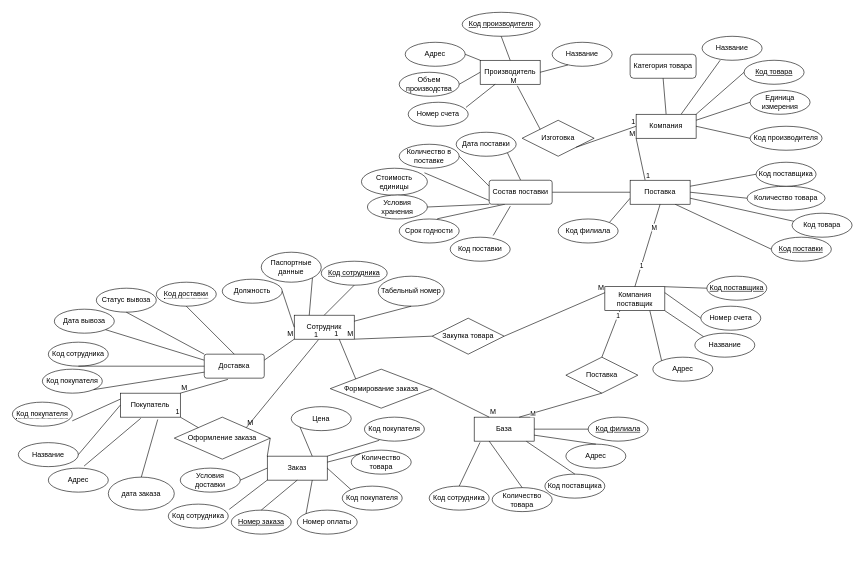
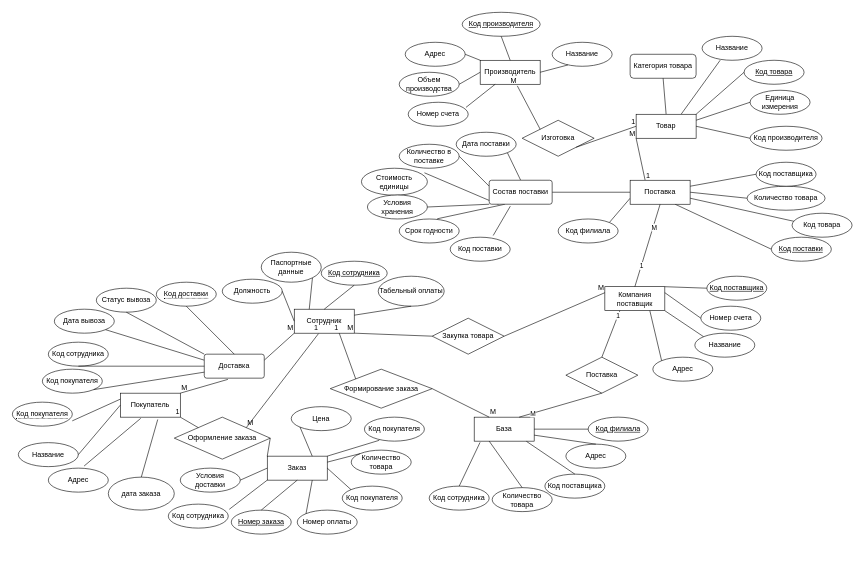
node "Компания": label "Компания" -> "Товар"
node "Табельный номер": label "Табельный номер" -> "Табельный оплаты"
node "Сотрудник": moved (324, 327) -> (324, 321)
